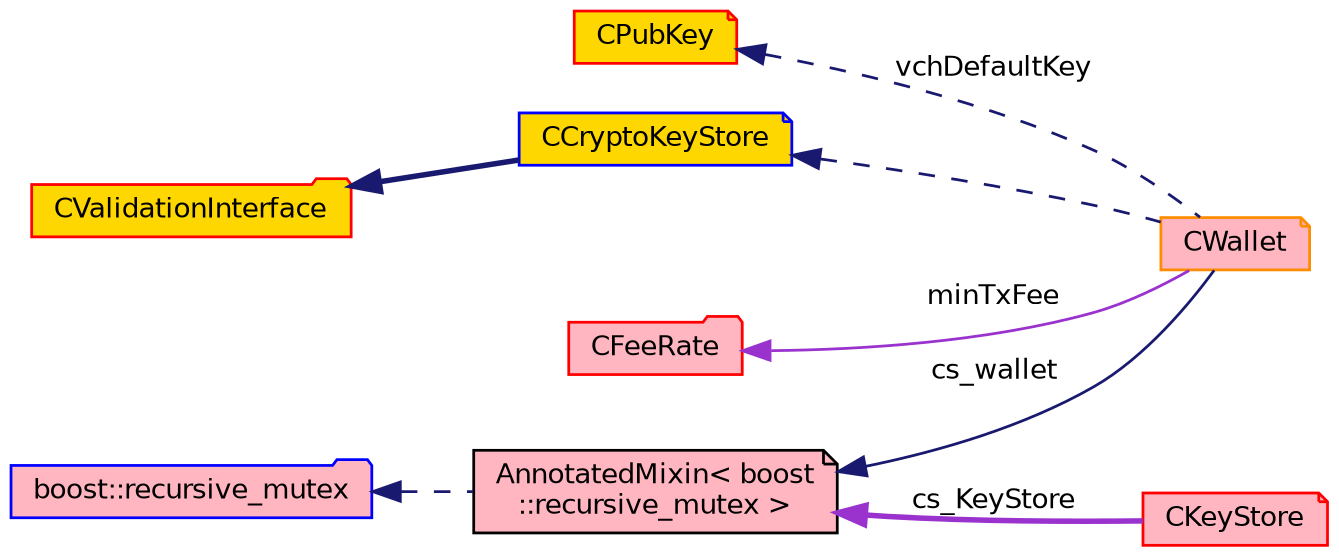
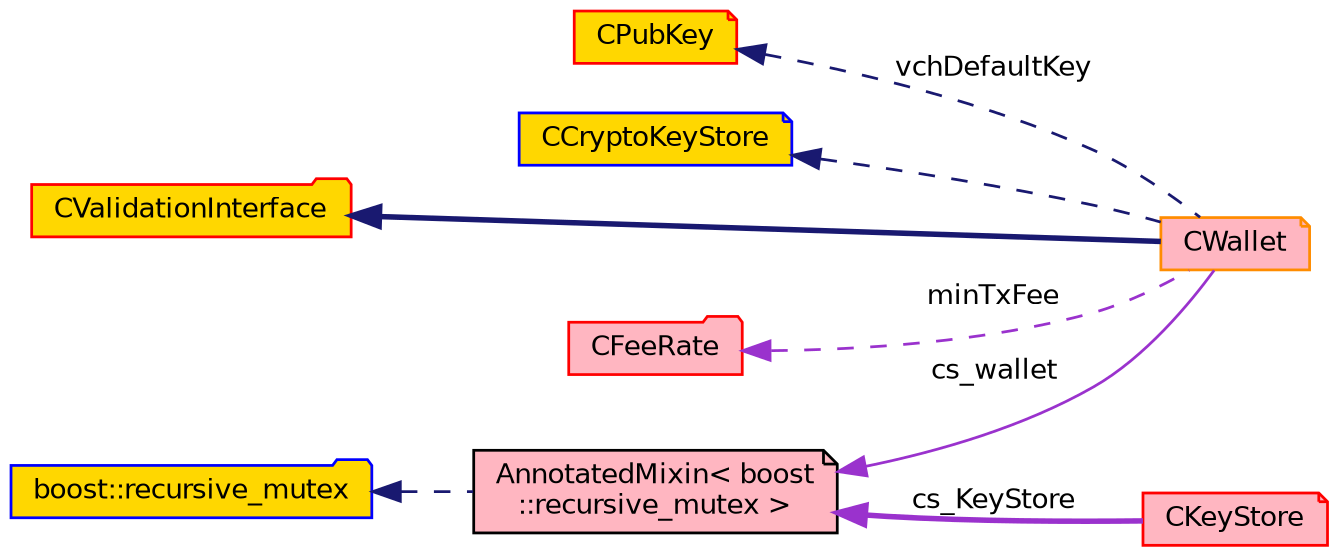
edge "CCryptoKeyStore" -> "CValidationInterface": now "CWallet" -> "CValidationInterface"
edge "CWallet" -> "CFeeRate": style solid -> dashed
edge "CWallet" -> "AnnotatedMixin< boost ::recursive_mutex >": color midnightblue -> darkorchid3
node "boost::recursive_mutex": fillcolor lightpink -> gold
